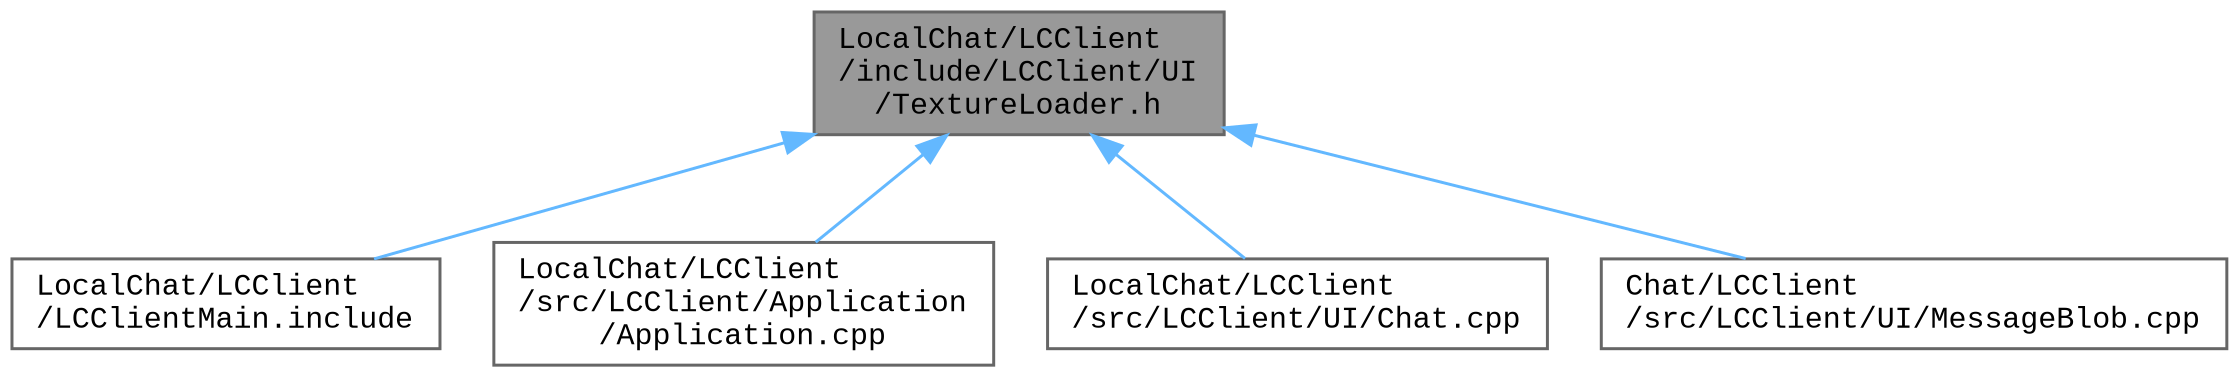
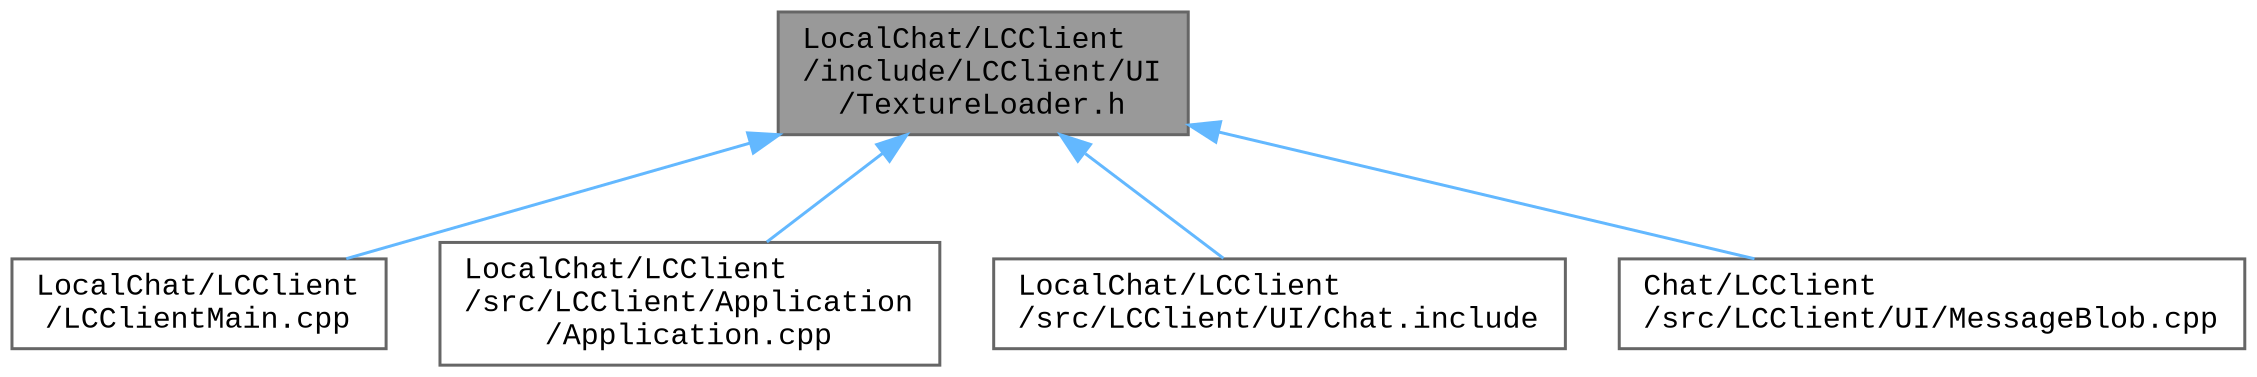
node "LocalChat/LCClient /LCClientMain.include": label "LocalChat/LCClient /LCClientMain.include" -> "LocalChat/LCClient /LCClientMain.cpp"
node "LocalChat/LCClient /src/LCClient/UI/Chat.cpp": label "LocalChat/LCClient /src/LCClient/UI/Chat.cpp" -> "LocalChat/LCClient /src/LCClient/UI/Chat.include"
